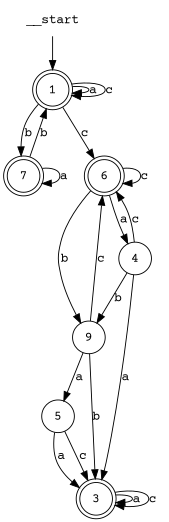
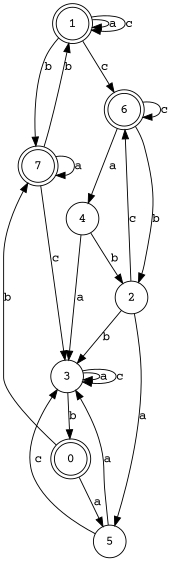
node "__start": removed
edge "4" -> "6": removed, label "c"
edge "7" -> "3": added, label "c"
node "9": label "9" -> "2"
node "0": added
node "3": shape doublecircle -> circle
